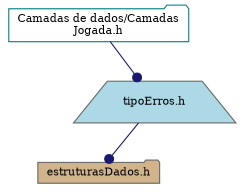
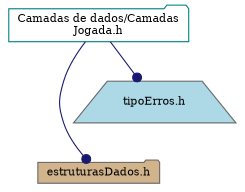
edge "tipoErros.h" -> "estruturasDados.h": now "Camadas de dados/Camadas Jogada.h" -> "estruturasDados.h"
